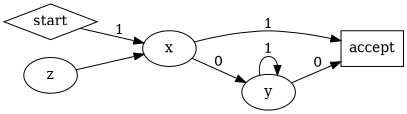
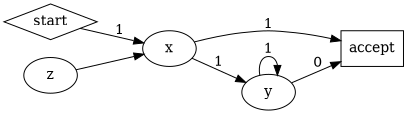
edge "x" -> "y": label "0" -> "1"
